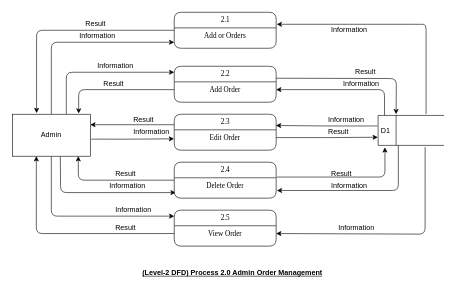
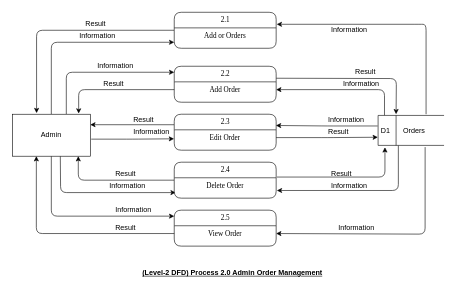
node "Orders": added
